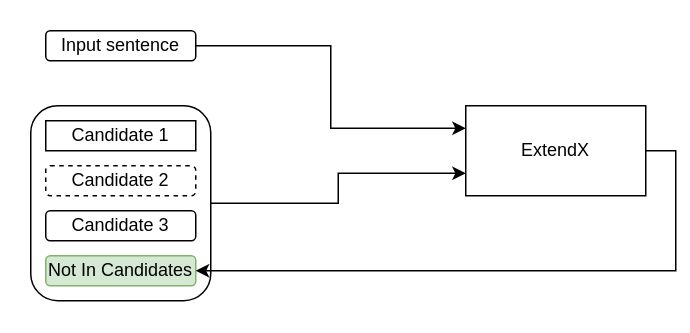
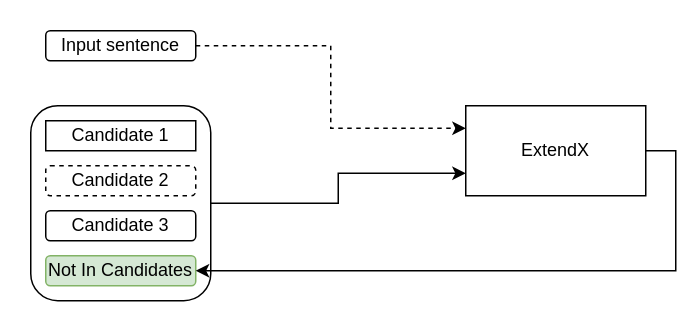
edge "Input sentence" -> "ExtendX": style solid -> dashed
